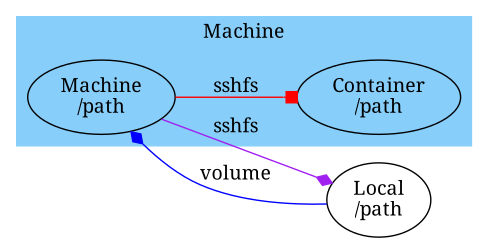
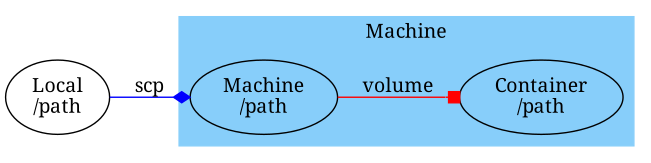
edge "Machine /path" -> "Container /path": label "sshfs" -> "volume"
edge "Machine /path" -> "Local /path": removed, label "sshfs"
edge "Local /path" -> "Machine /path": label "volume" -> "scp"
